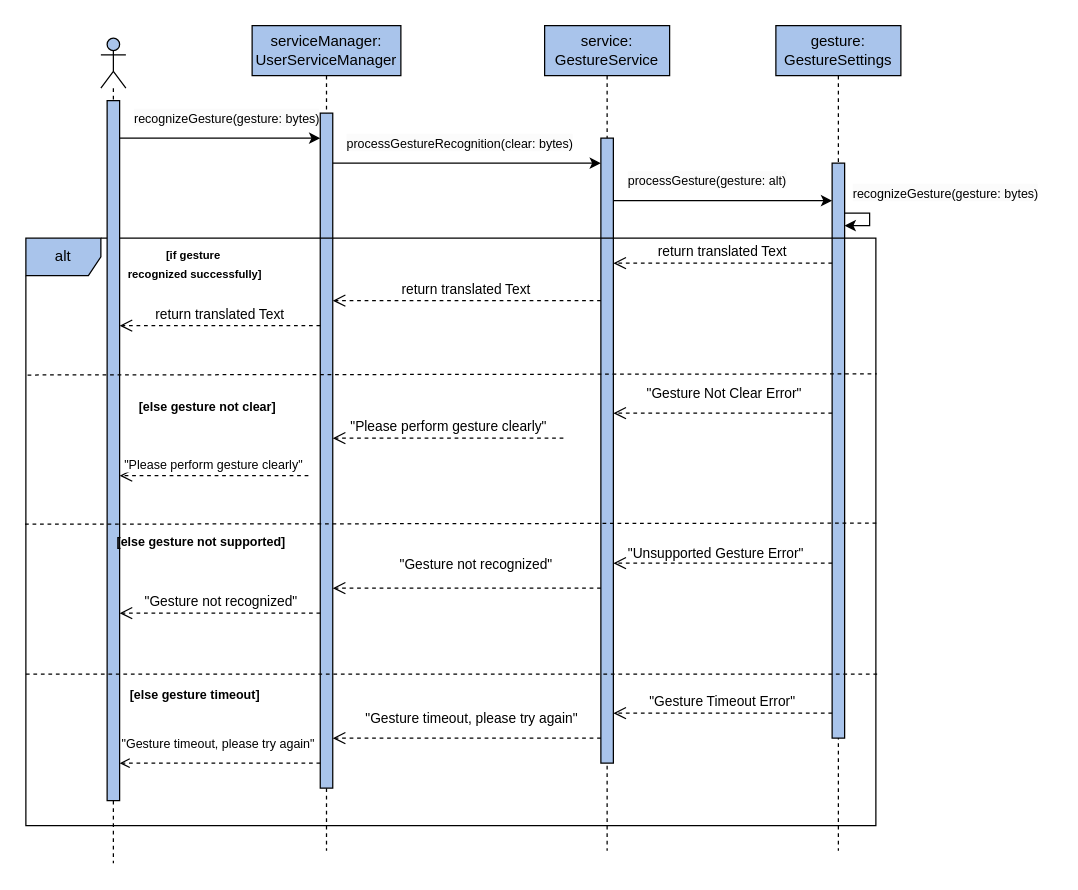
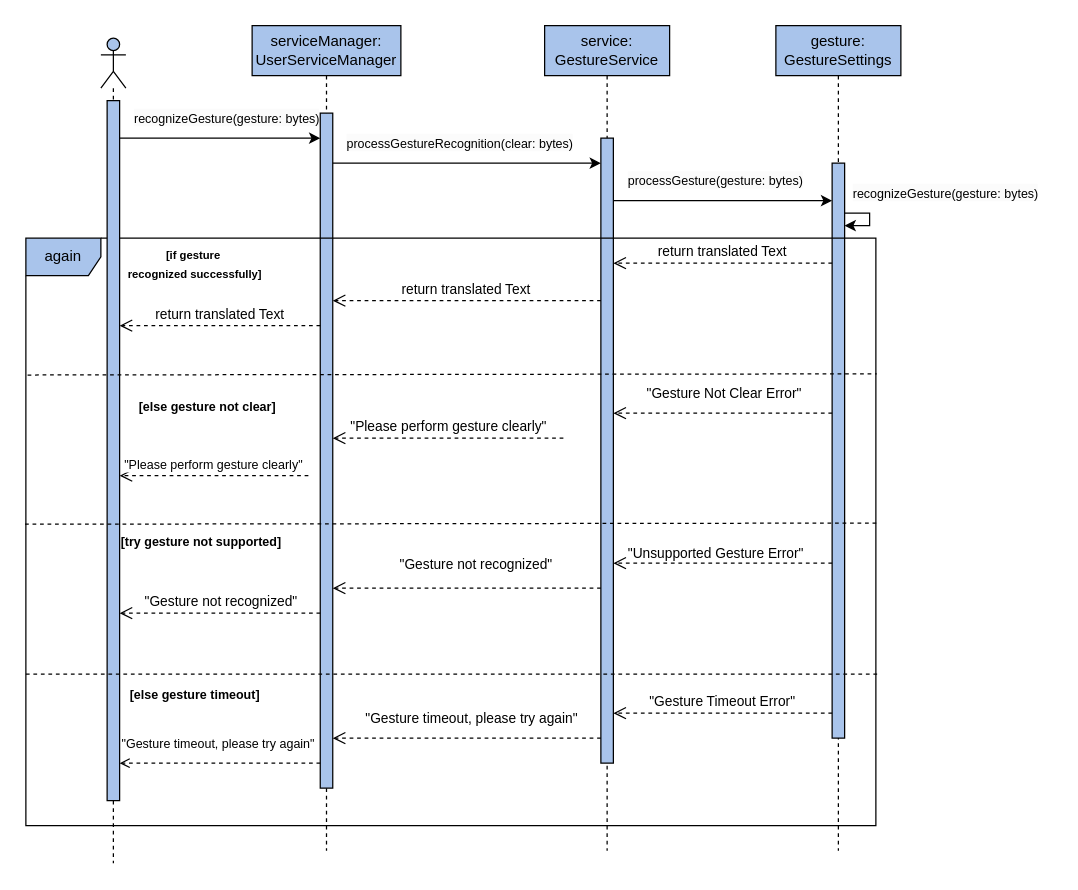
node "processGesture(gesture: alt)": label "processGesture(gesture: alt)" -> "processGesture(gesture: bytes)"
node "alt": label "alt" -> "again"
node "[else gesture not supported]": label "[else gesture not supported]" -> "[try gesture not supported]"
